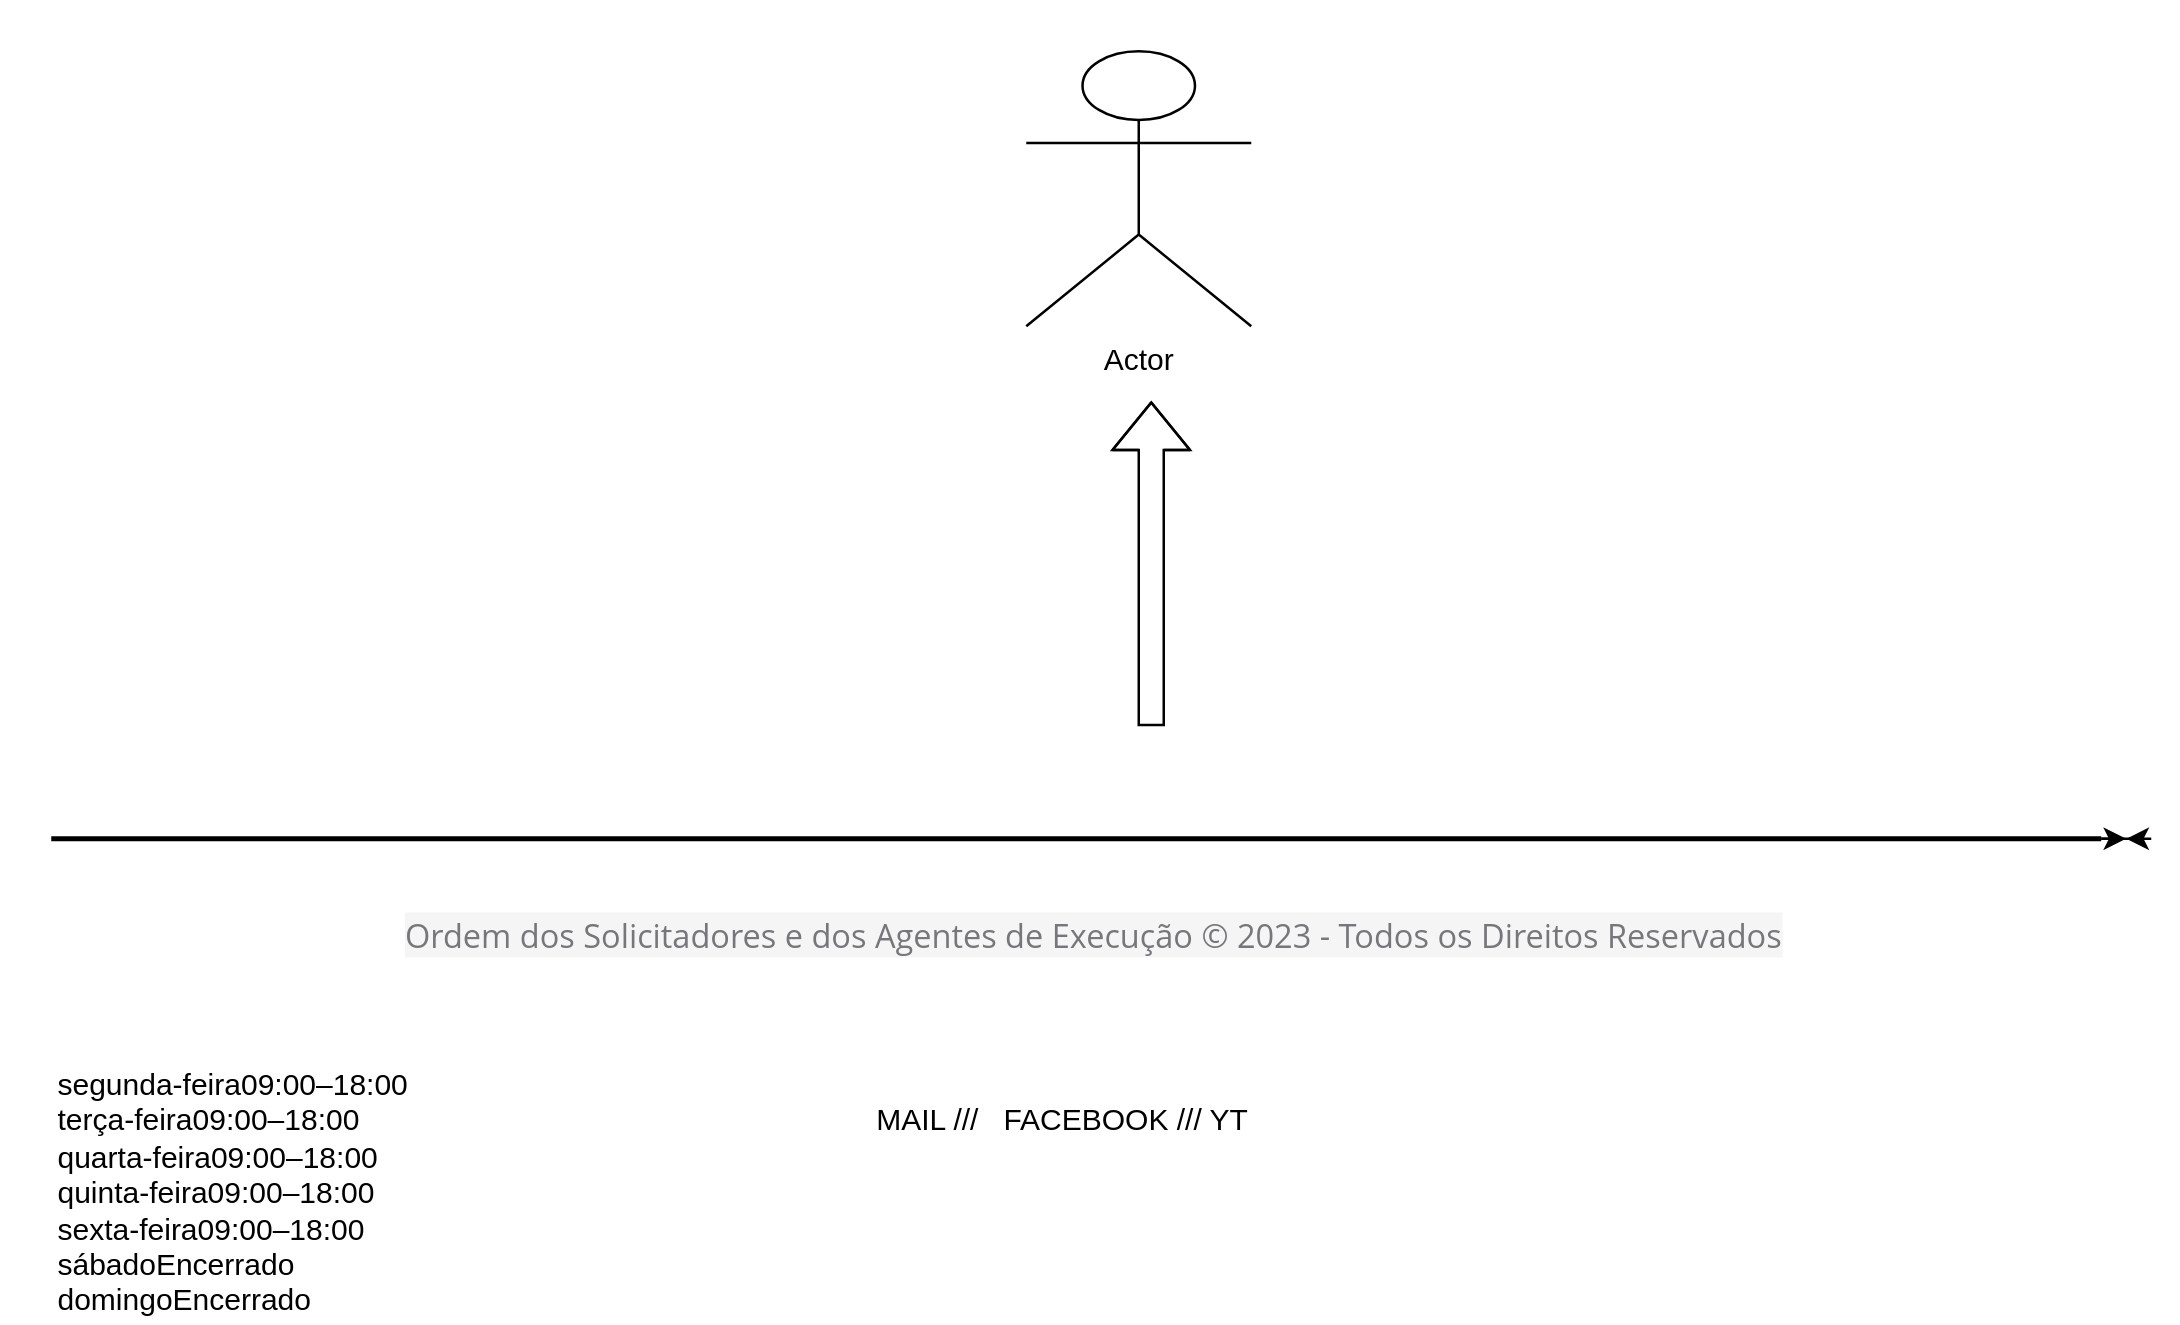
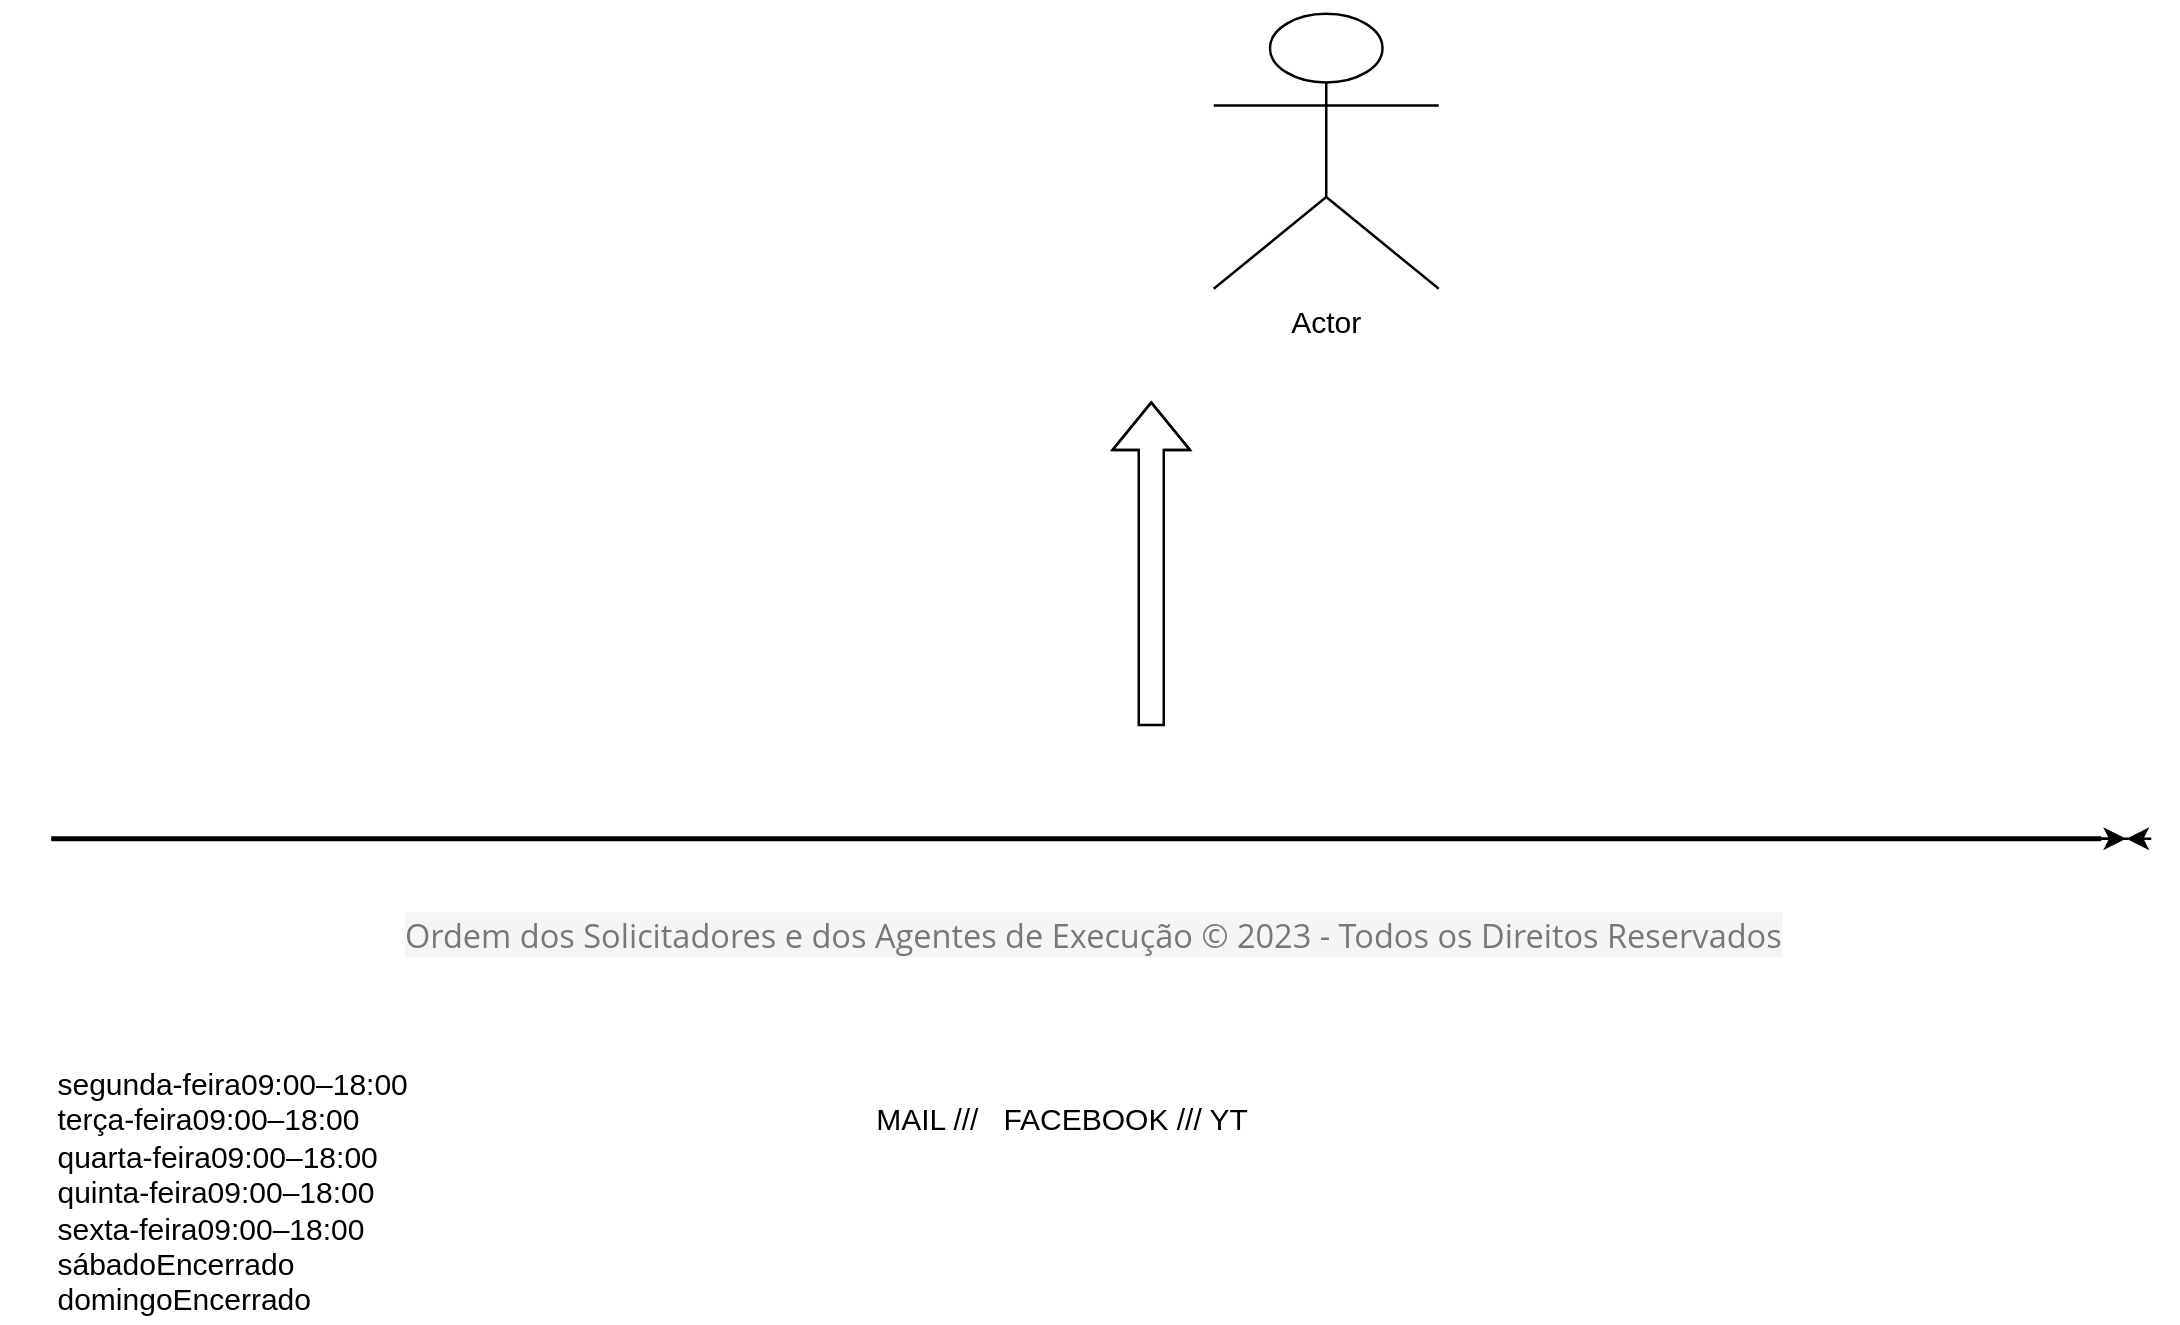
node "Actor": moved (1139, 189) -> (1326, 151)
